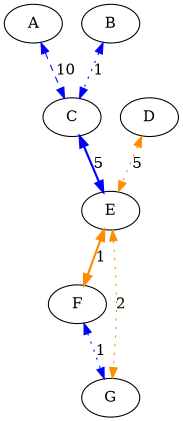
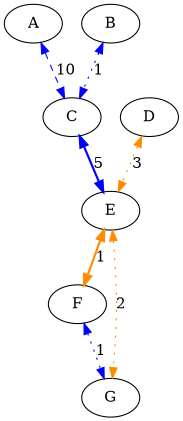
edge "D" -- "E": label "5" -> "3"
